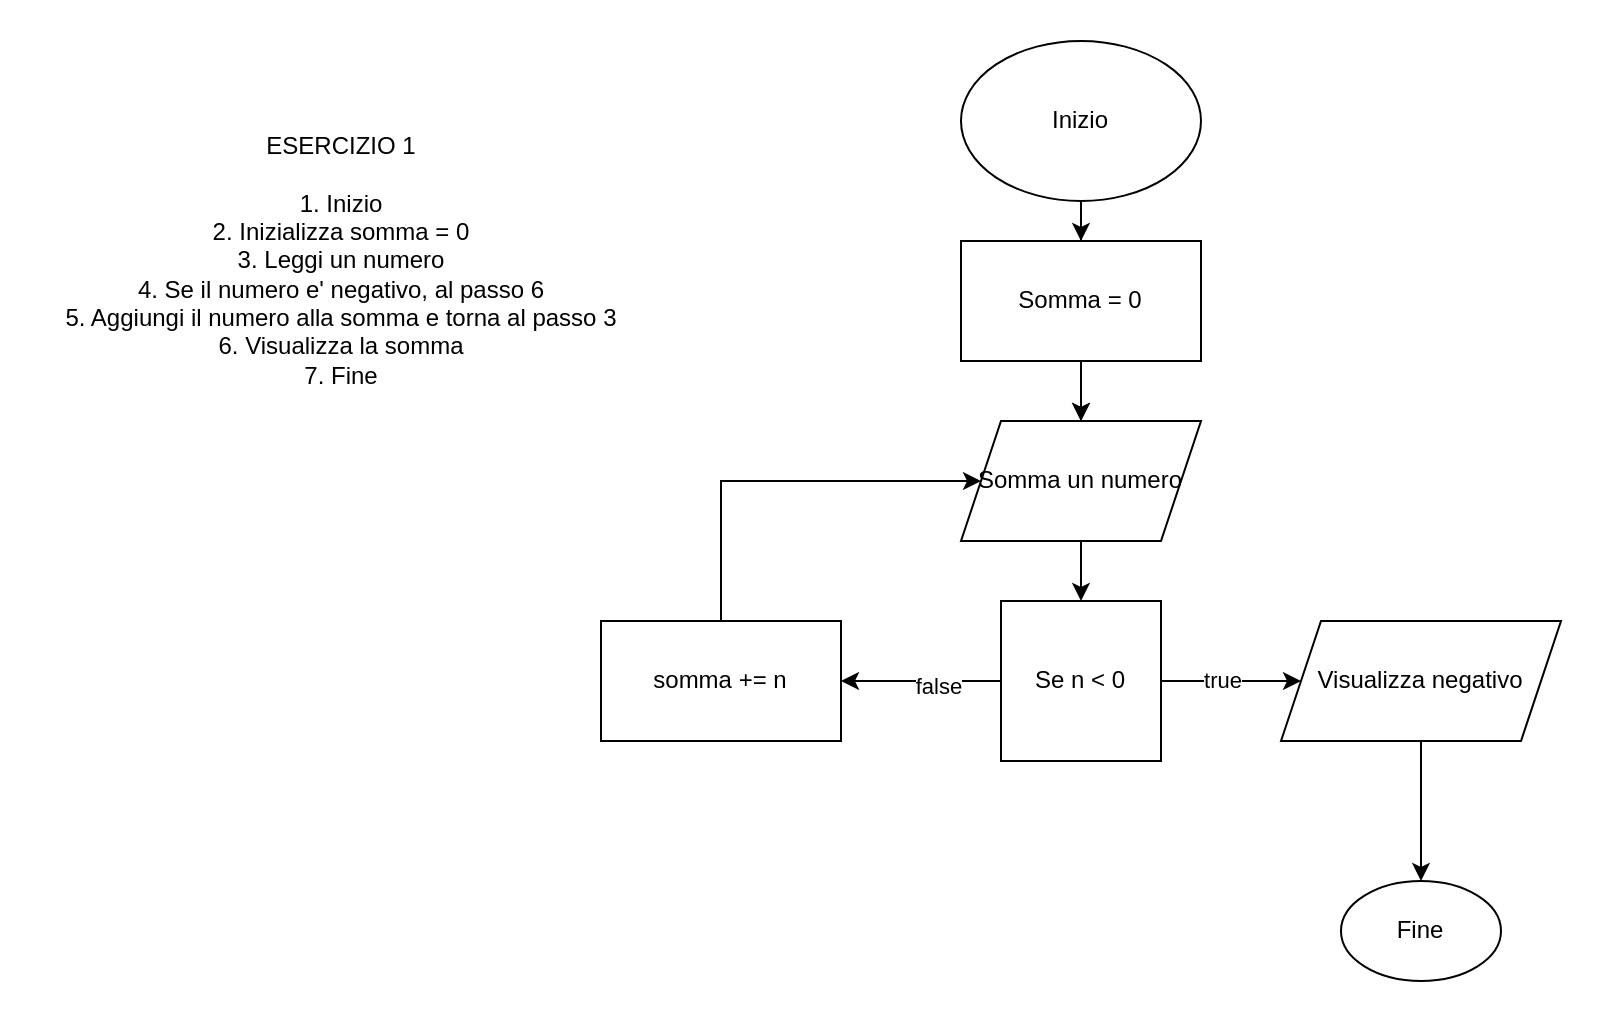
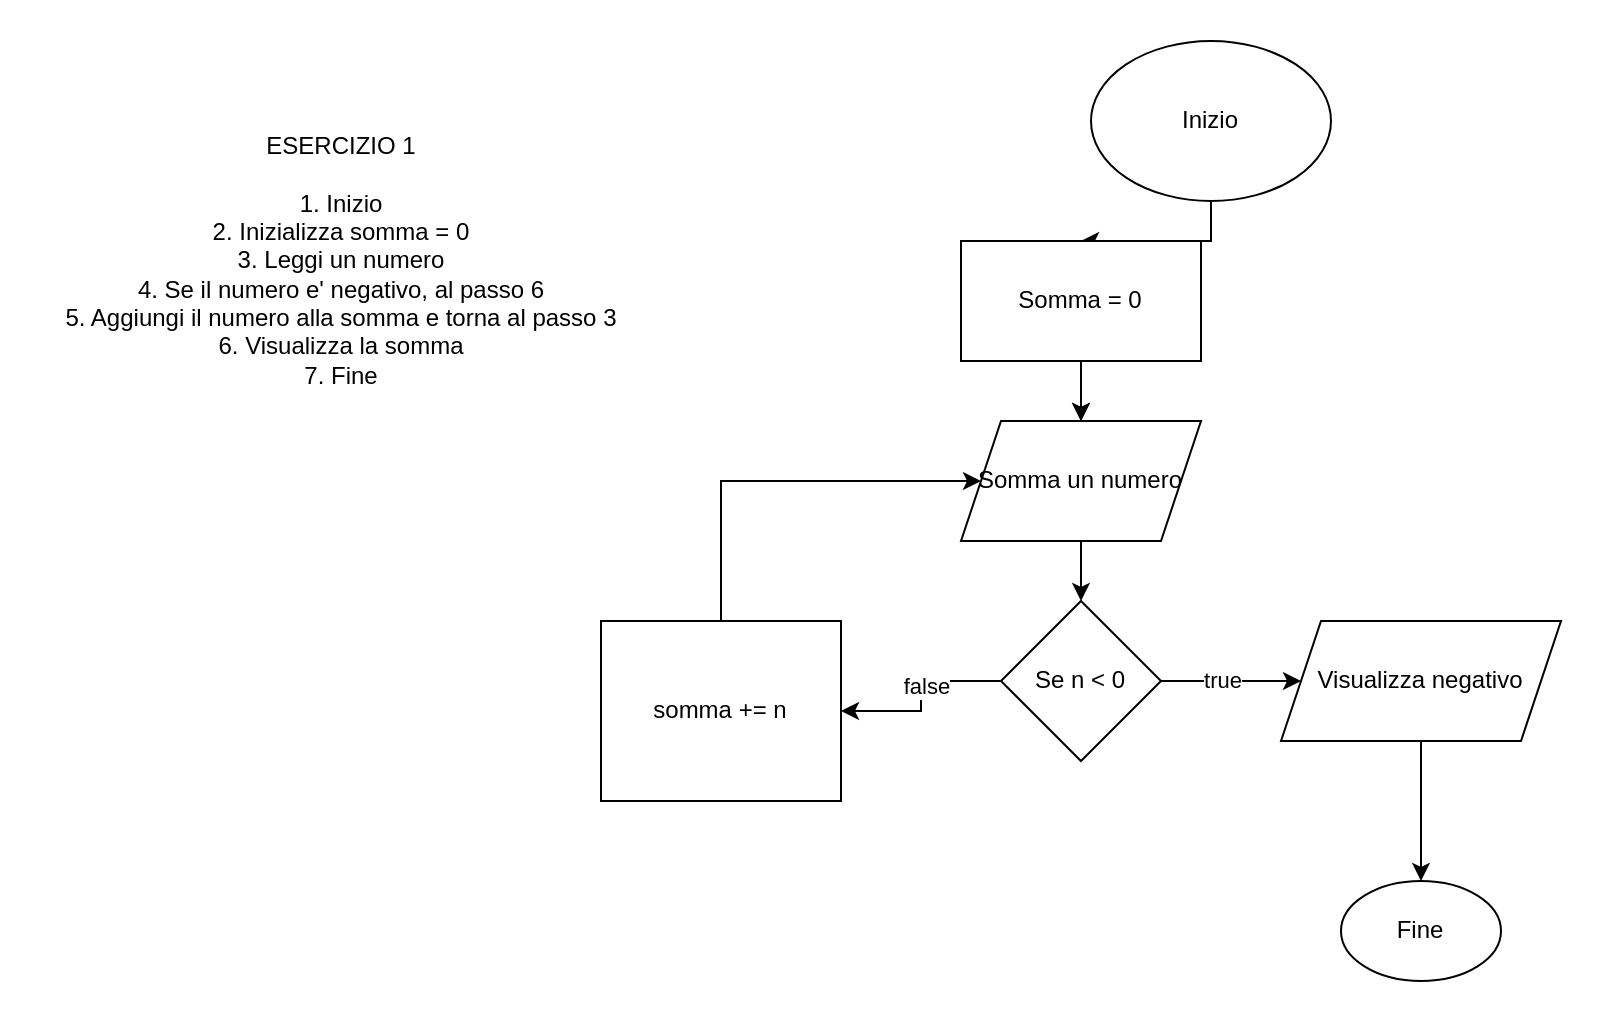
node "Inizio": moved (1081, 121) -> (1211, 121)
node "somma += n": size 240x120 -> 240x180
node "Se n < 0": shape rectangle -> diamond
